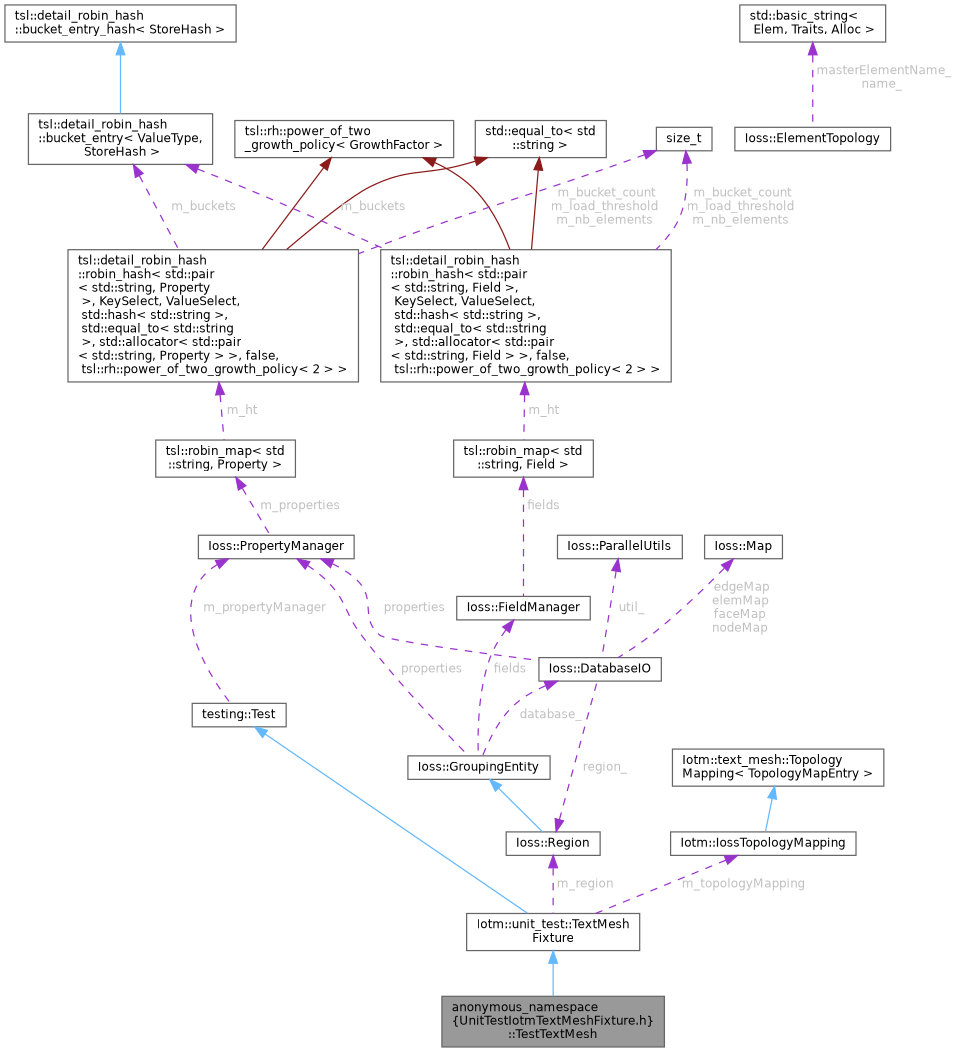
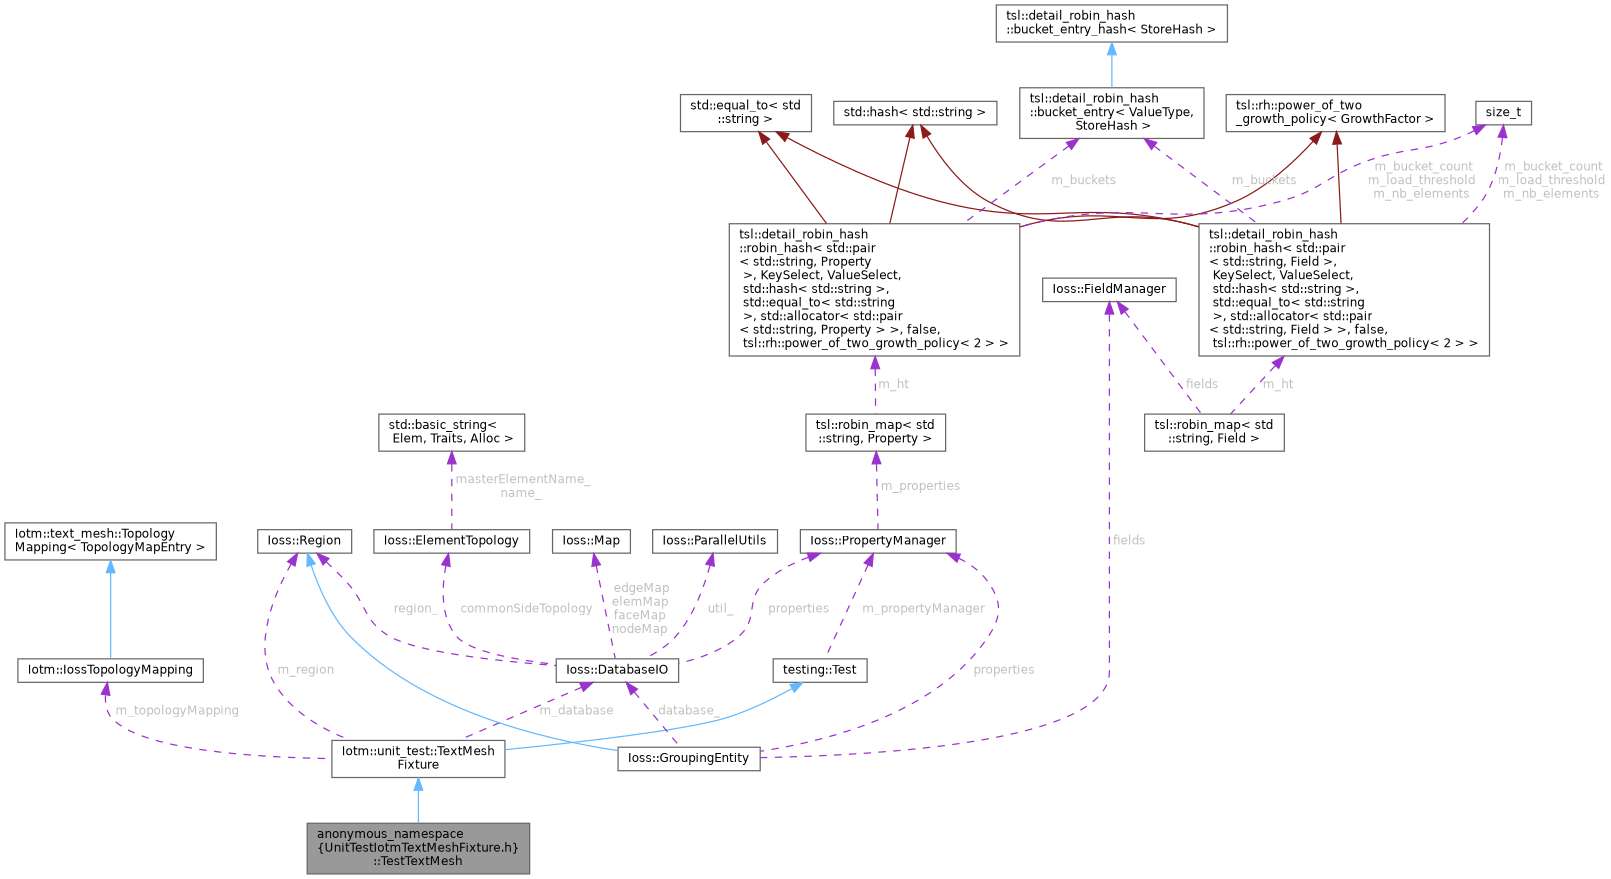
node "std::hash< std::string >": added
edge "Ioss::FieldManager" -> "tsl::robin_map< std ::string, Field >": reversed
edge "Ioss::DatabaseIO" -> "Ioss::ElementTopology": added, label "commonSideTopology"
edge "Iotm::unit_test::TextMesh Fixture" -> "Ioss::DatabaseIO": added, label "m_database"
edge "Ioss::Region" -> "Ioss::GroupingEntity": reversed
